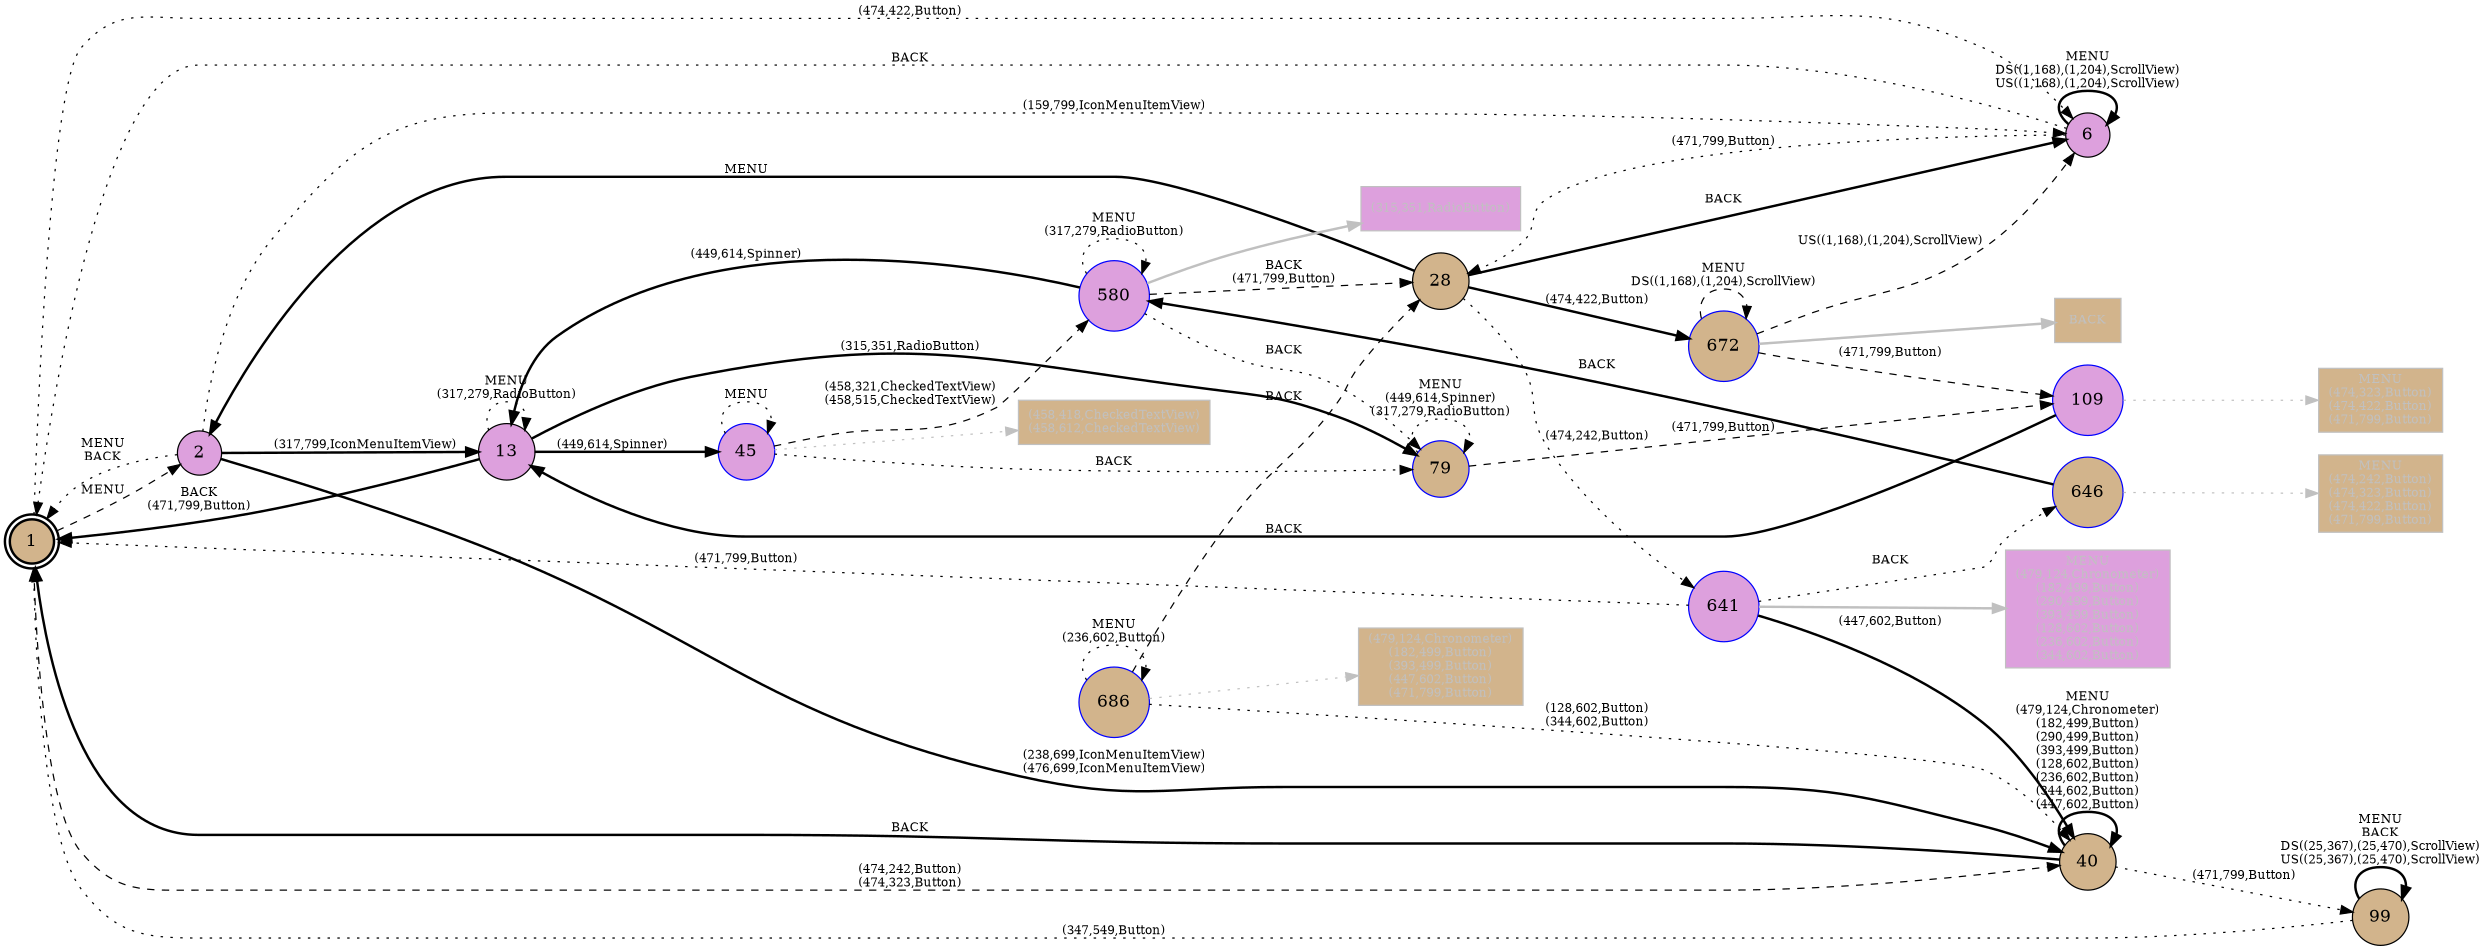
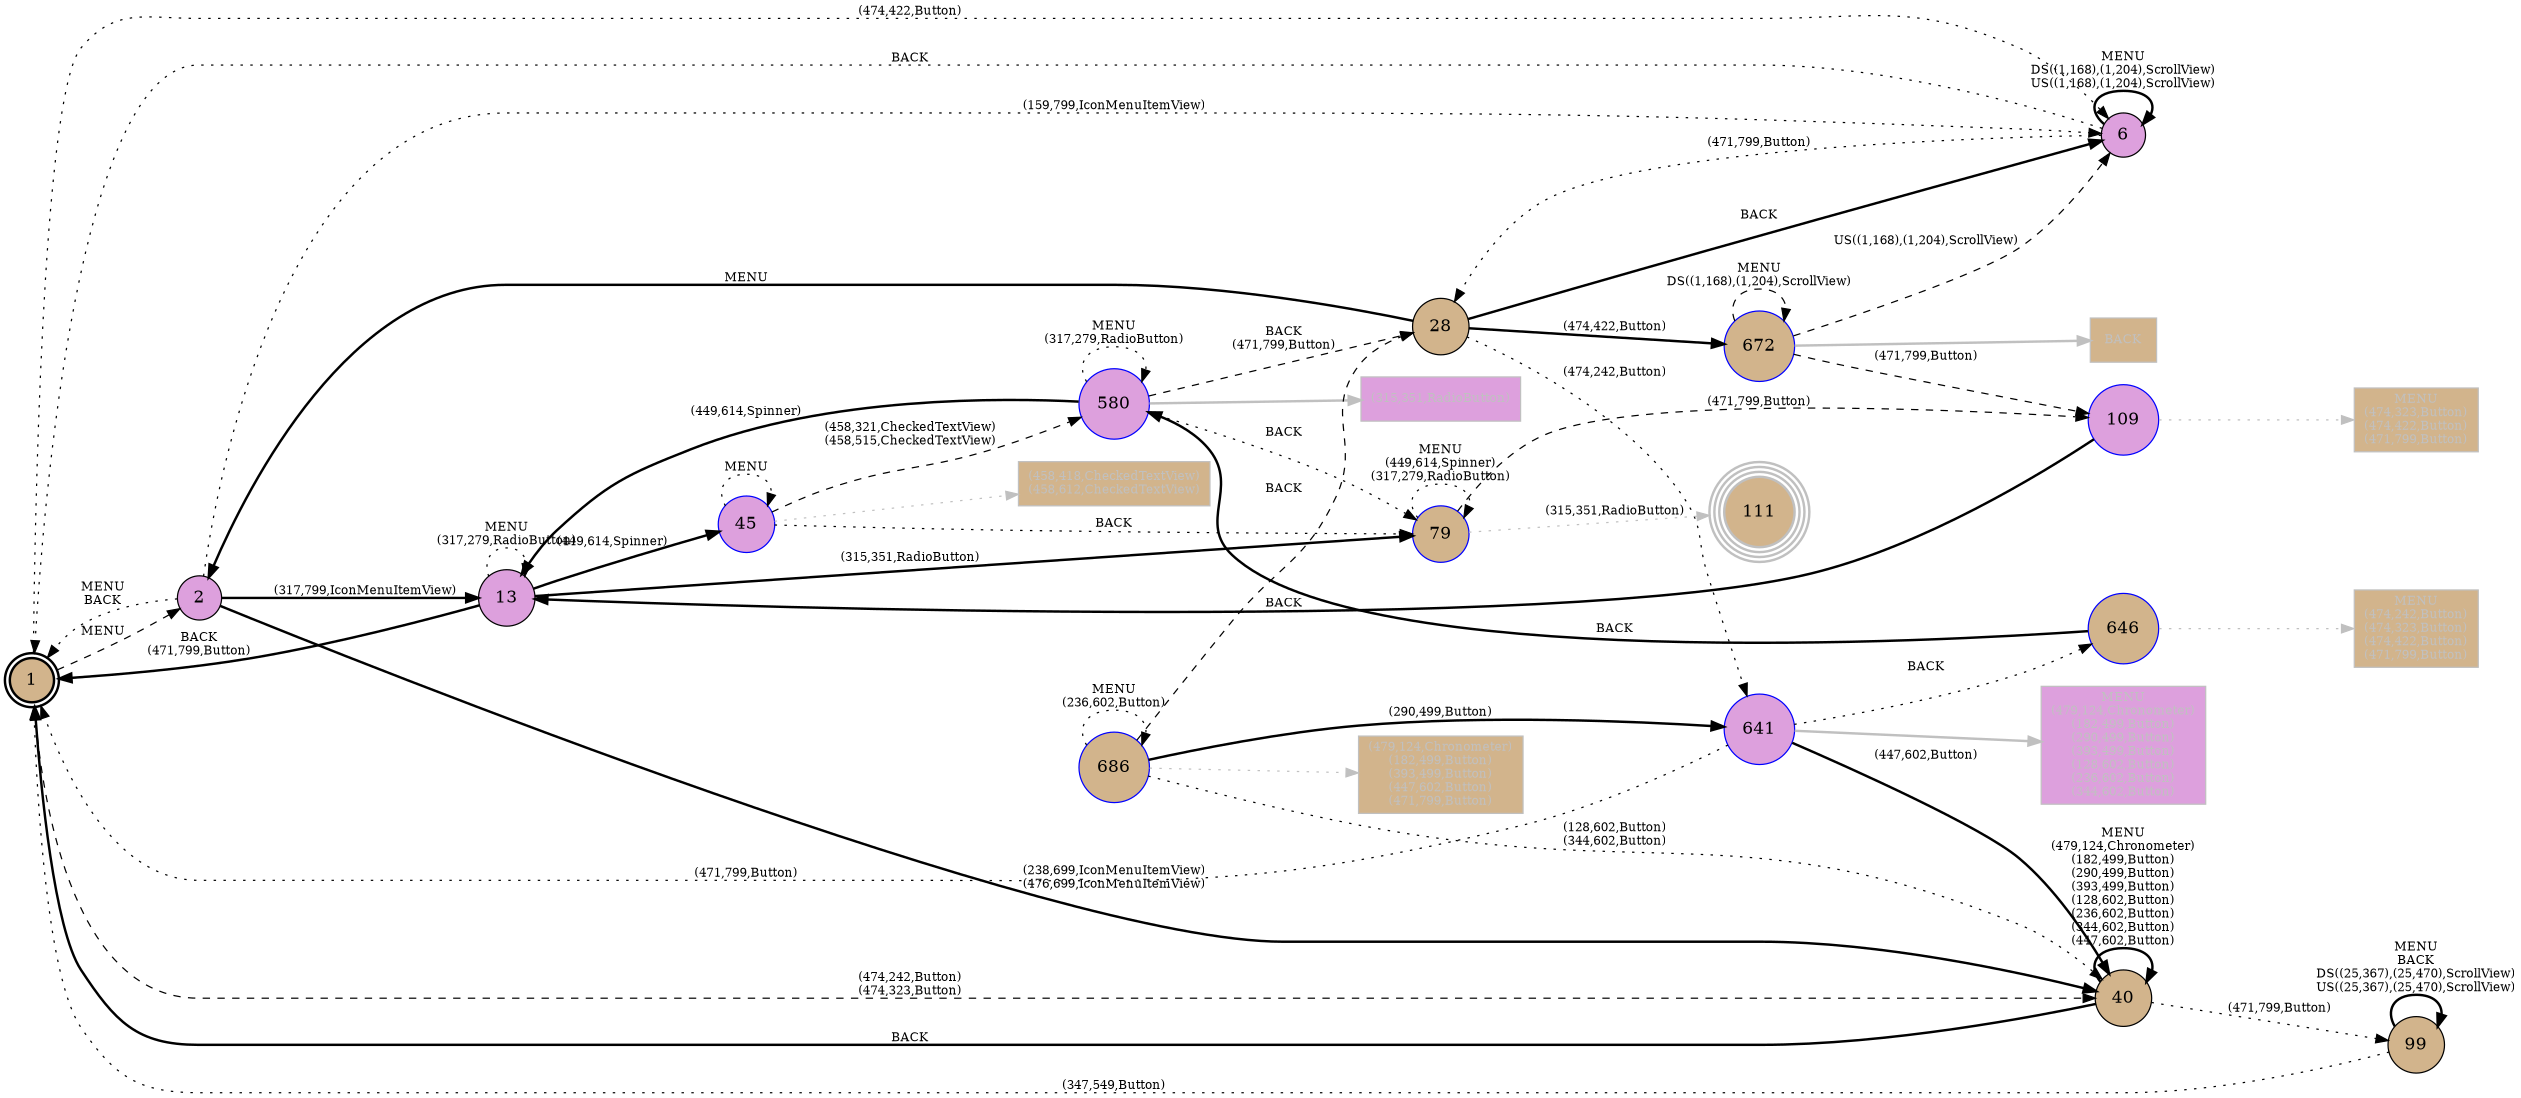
node "111": added
edge "686" -> "641": added, label "(290,499,Button)"
